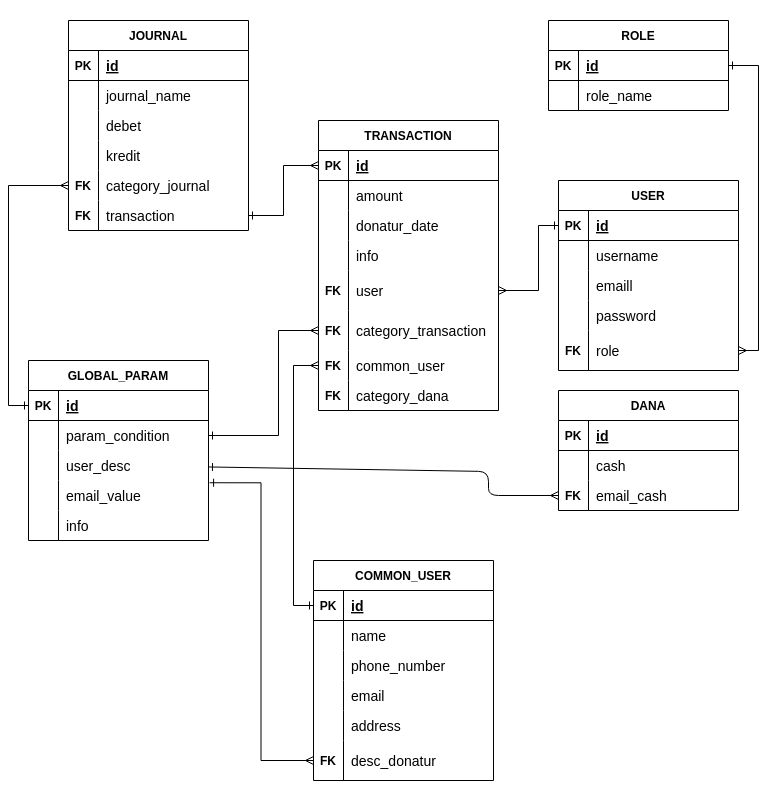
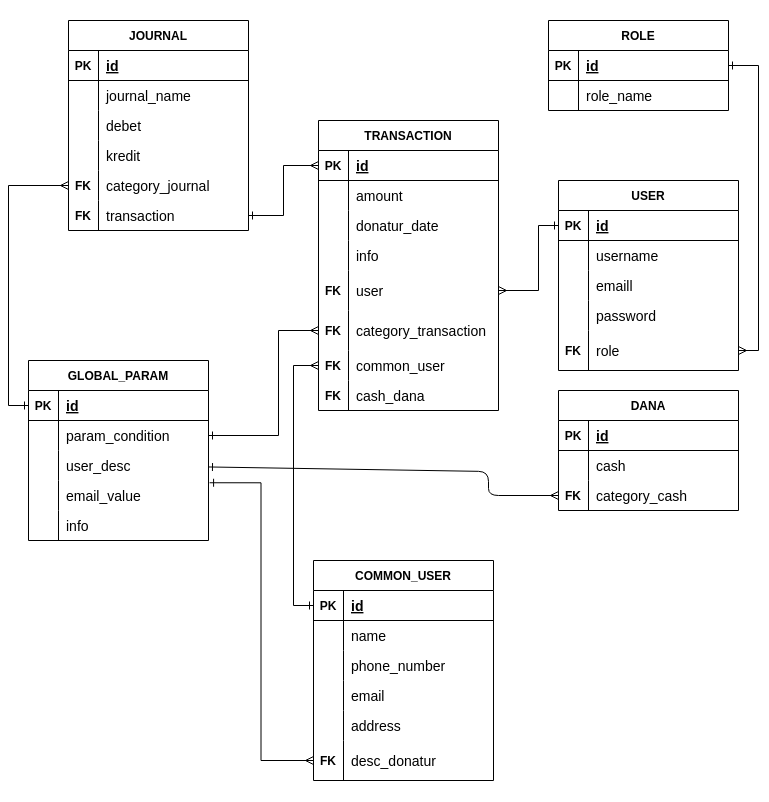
node "category_dana": label "category_dana" -> "cash_dana"
node "email_cash": label "email_cash" -> "category_cash"
